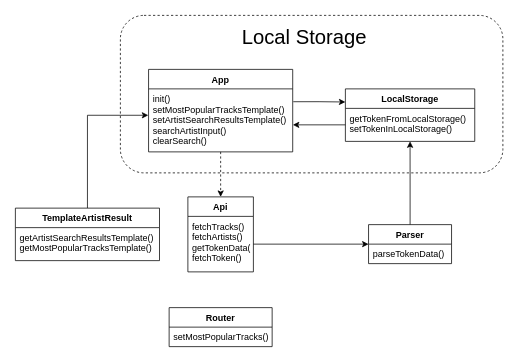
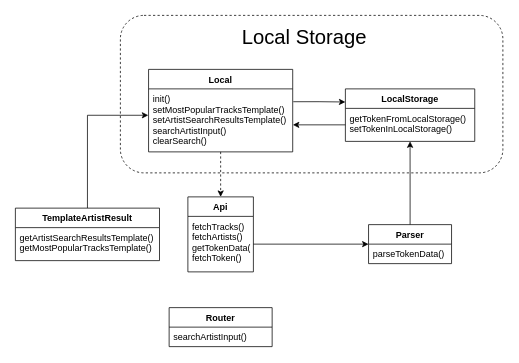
node "App": label "App" -> "Local"
node "setMostPopularTracks()": label "setMostPopularTracks()" -> "searchArtistInput()"
